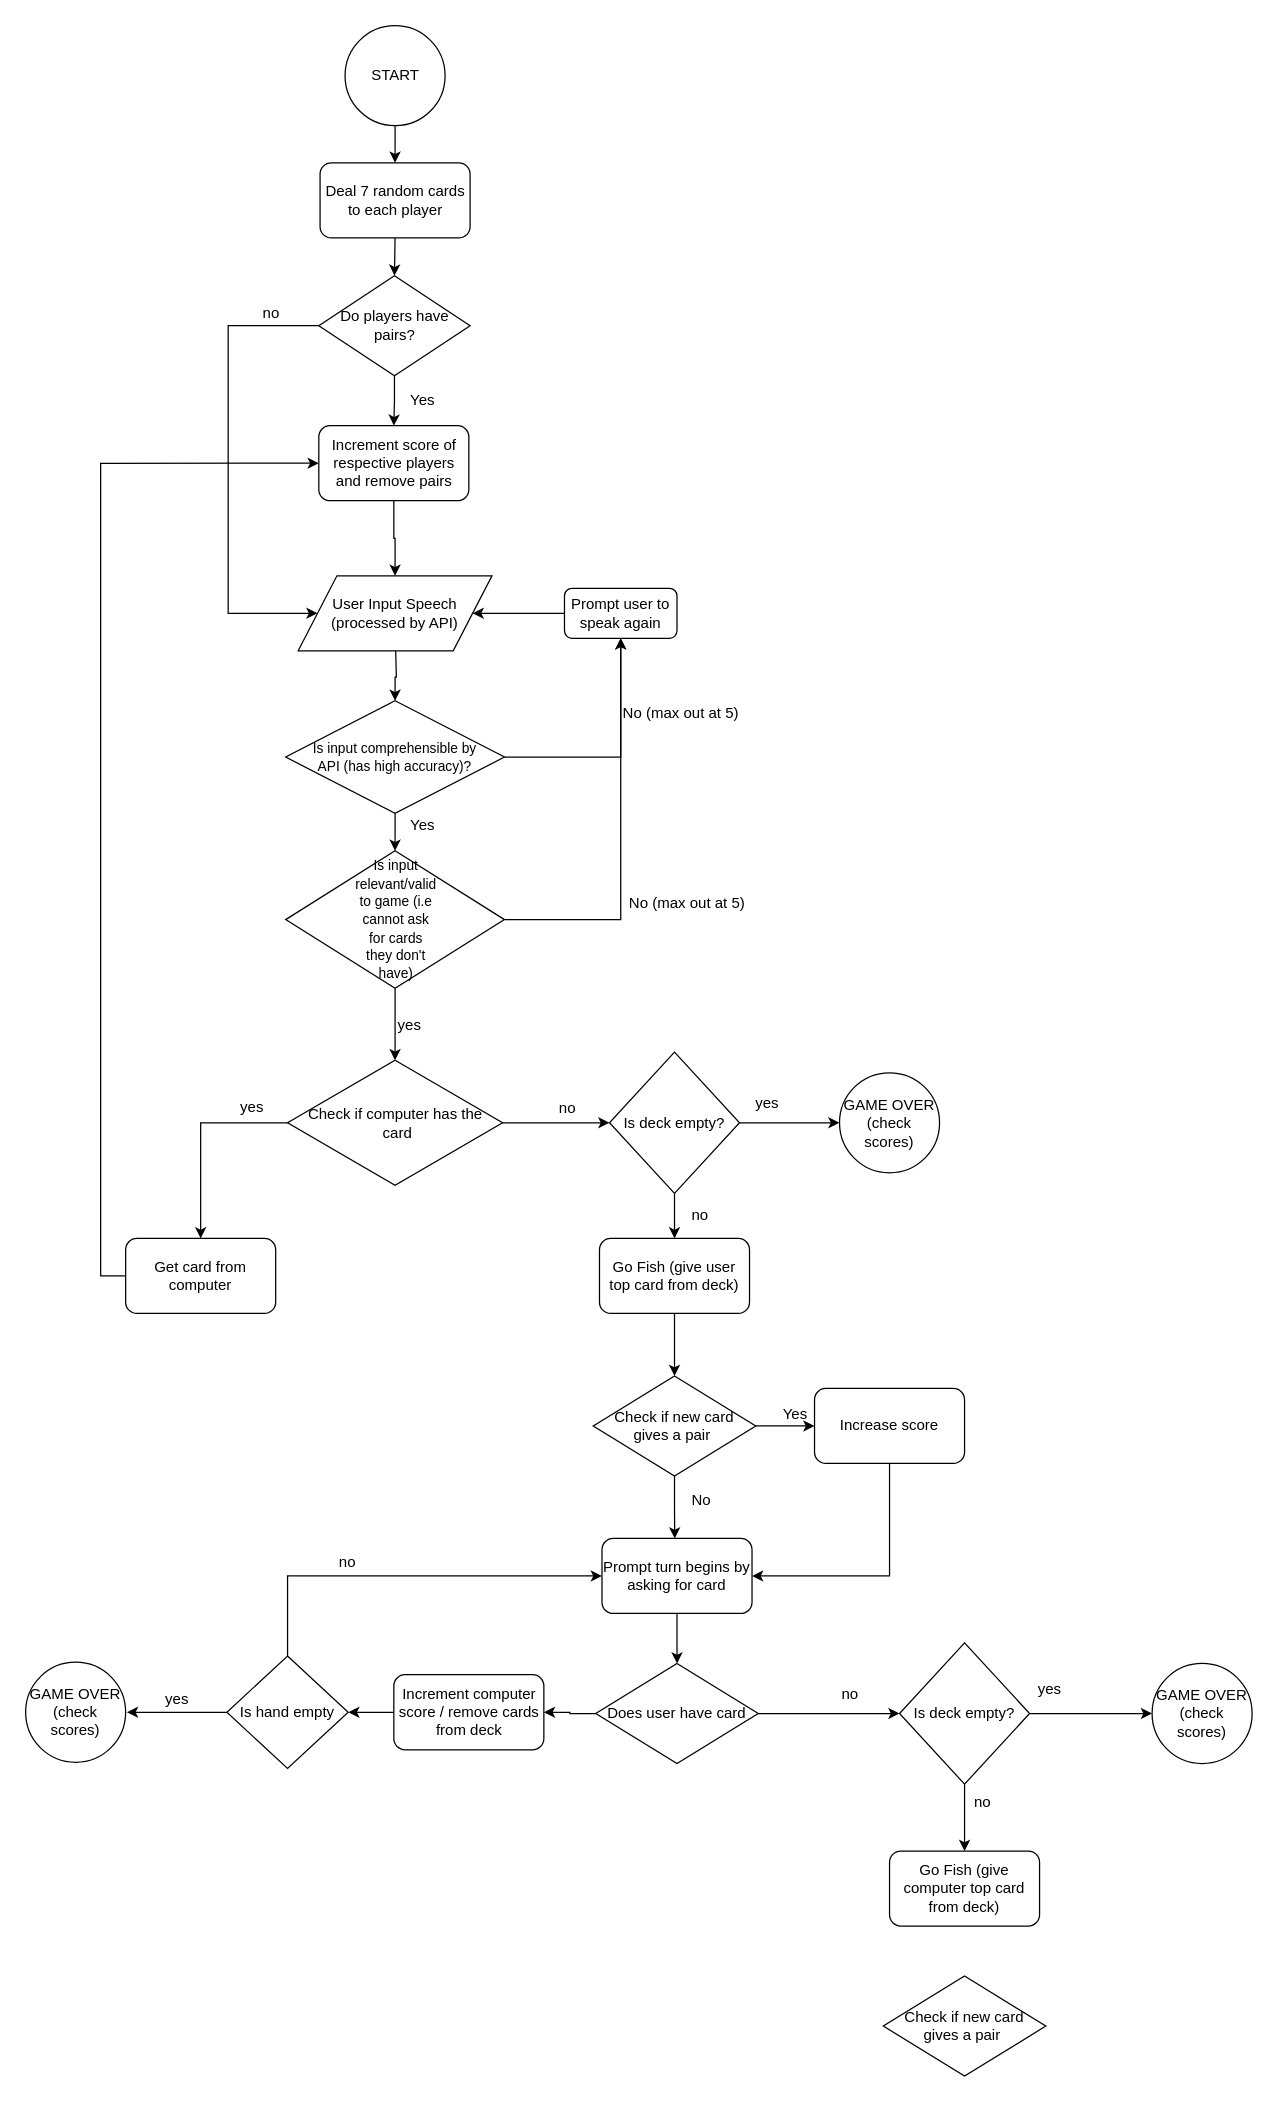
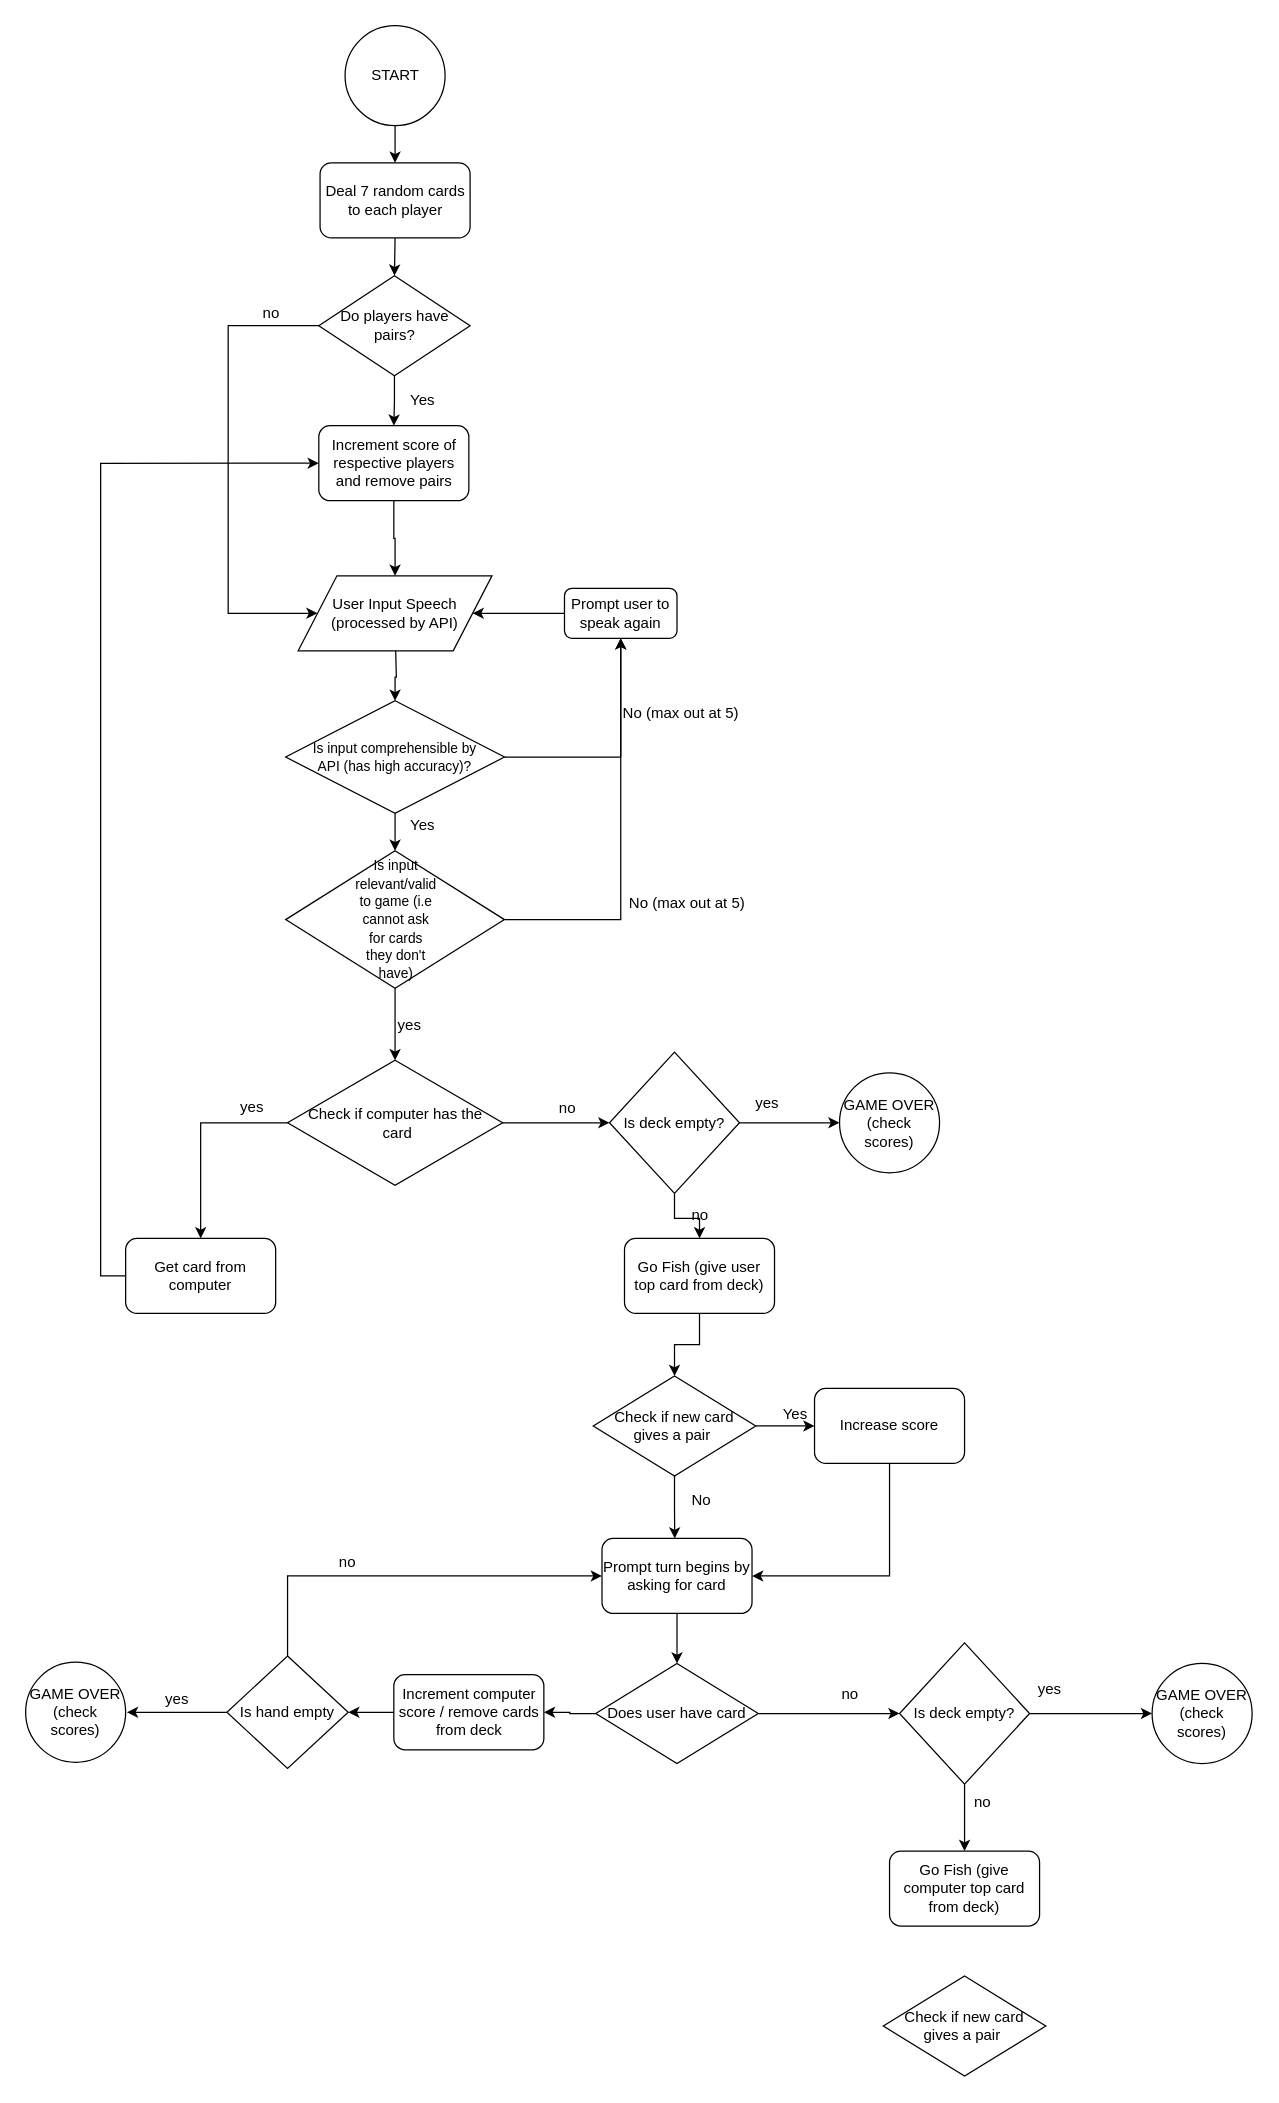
node "Go Fish (give user top card from deck)": moved (674, 1276) -> (699, 1276)
